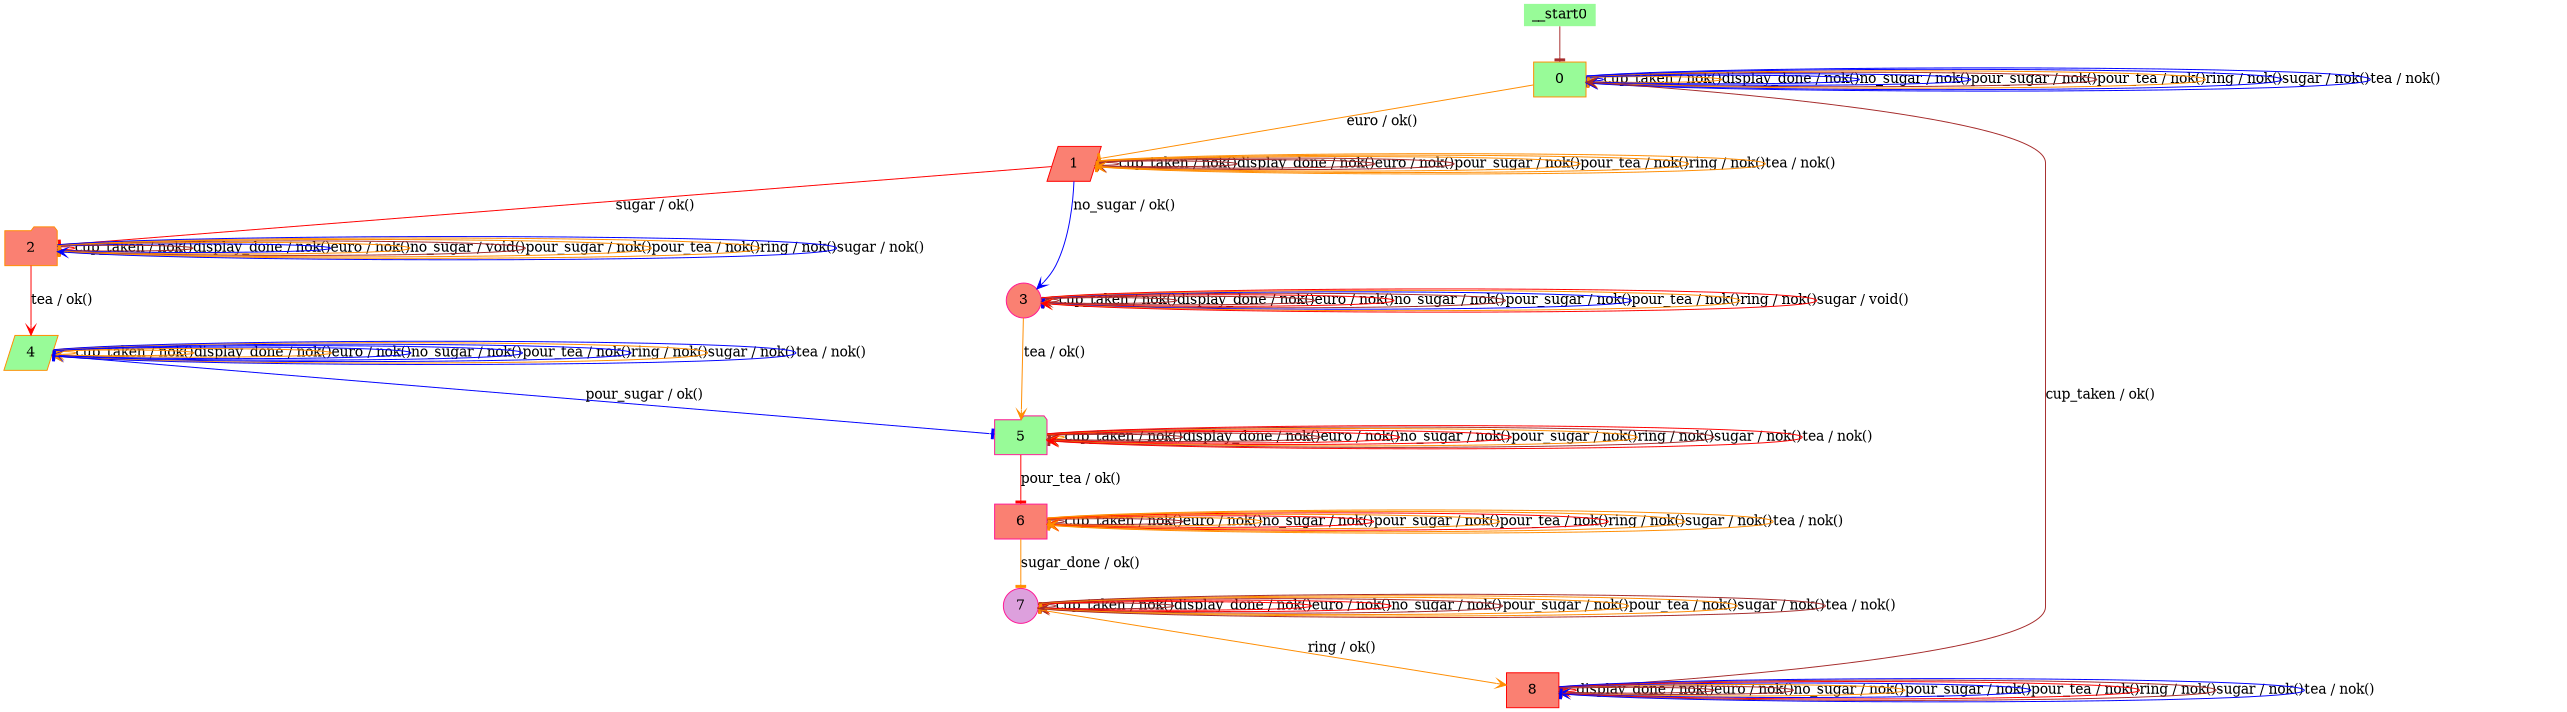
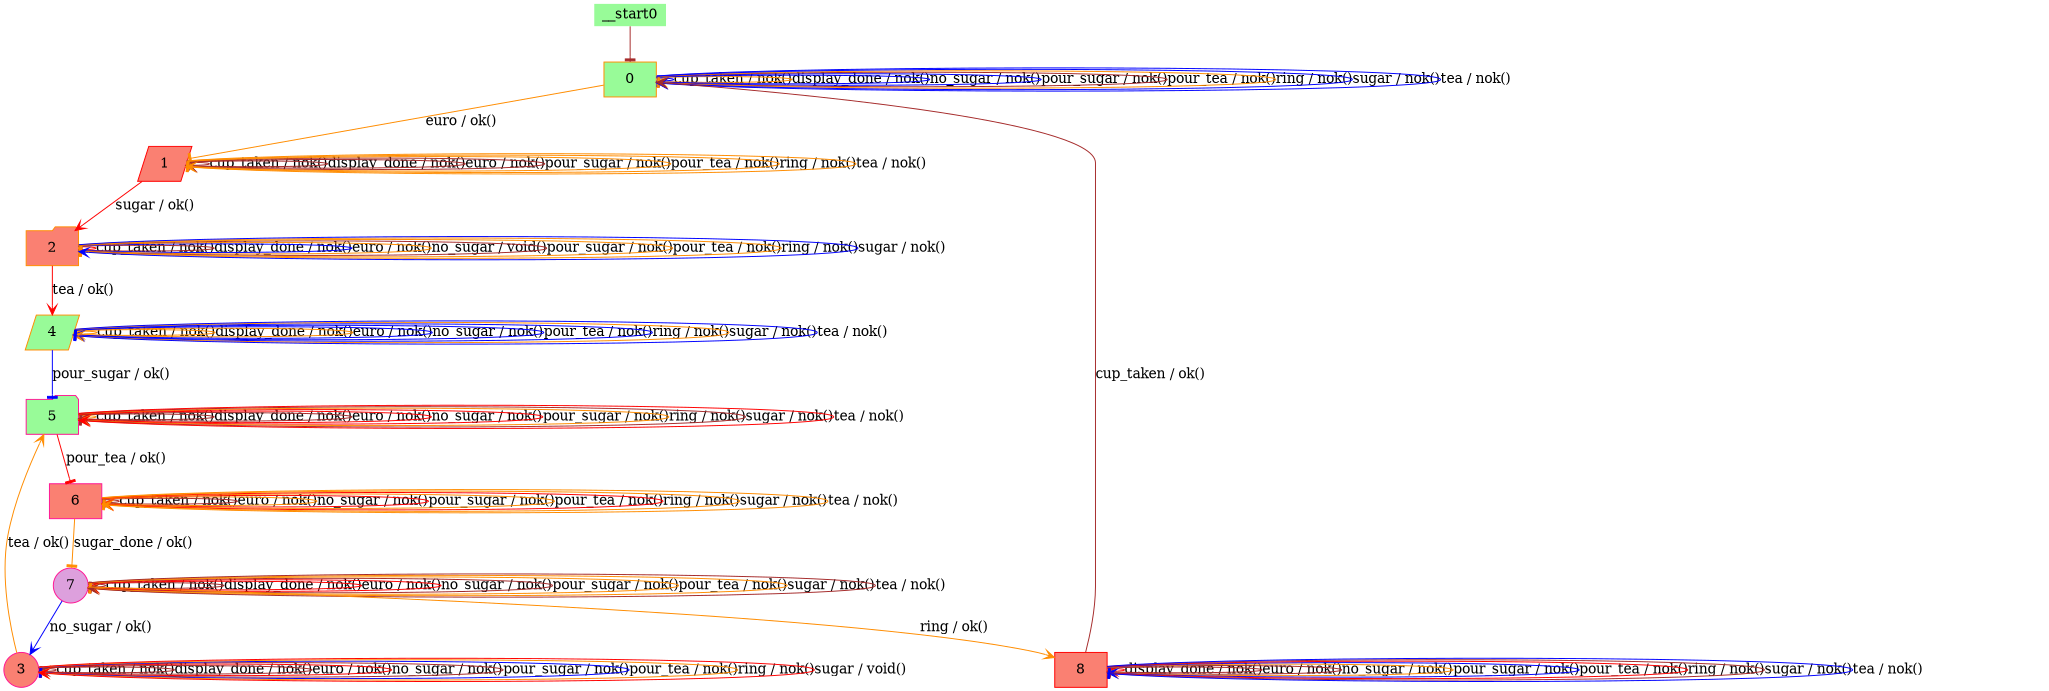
edge "1" -> "2": arrowhead tee -> vee
edge "1" -> "3": now "7" -> "3"
